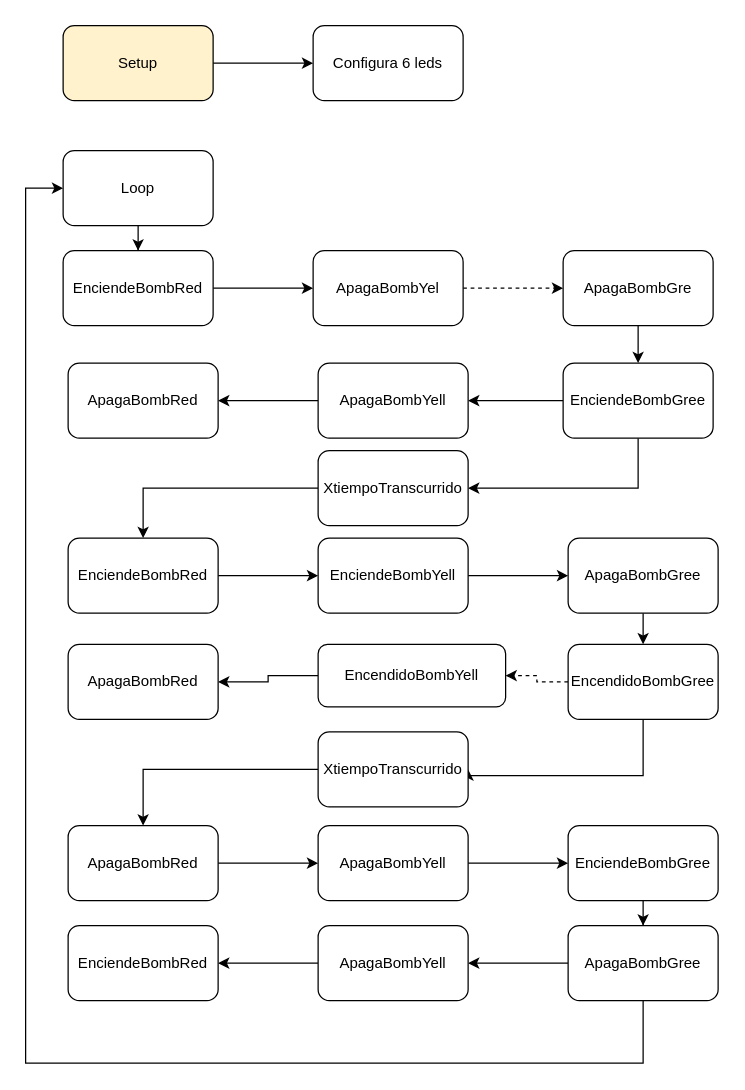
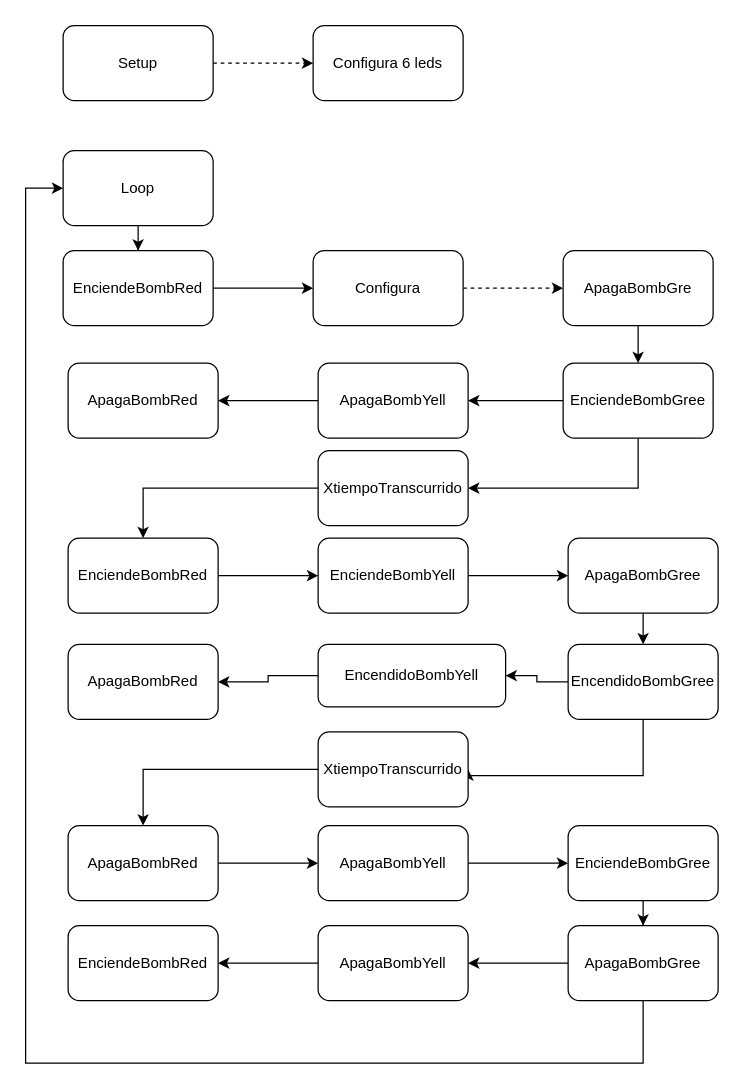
node "Setup": fillcolor #fff2cc -> #ffffff
edge "Setup" -> "Configura 6 leds": style solid -> dashed
node "ApagaBombYel": label "ApagaBombYel" -> "Configura"
edge "EncendidoBombGree" -> "EncendidoBombYell": style dashed -> solid
